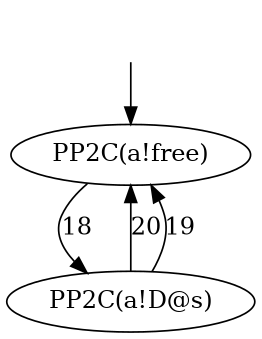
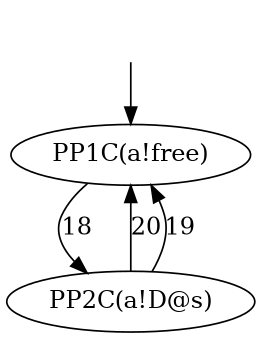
node "PP2C(a!free)": label "PP2C(a!free)" -> "PP1C(a!free)"
